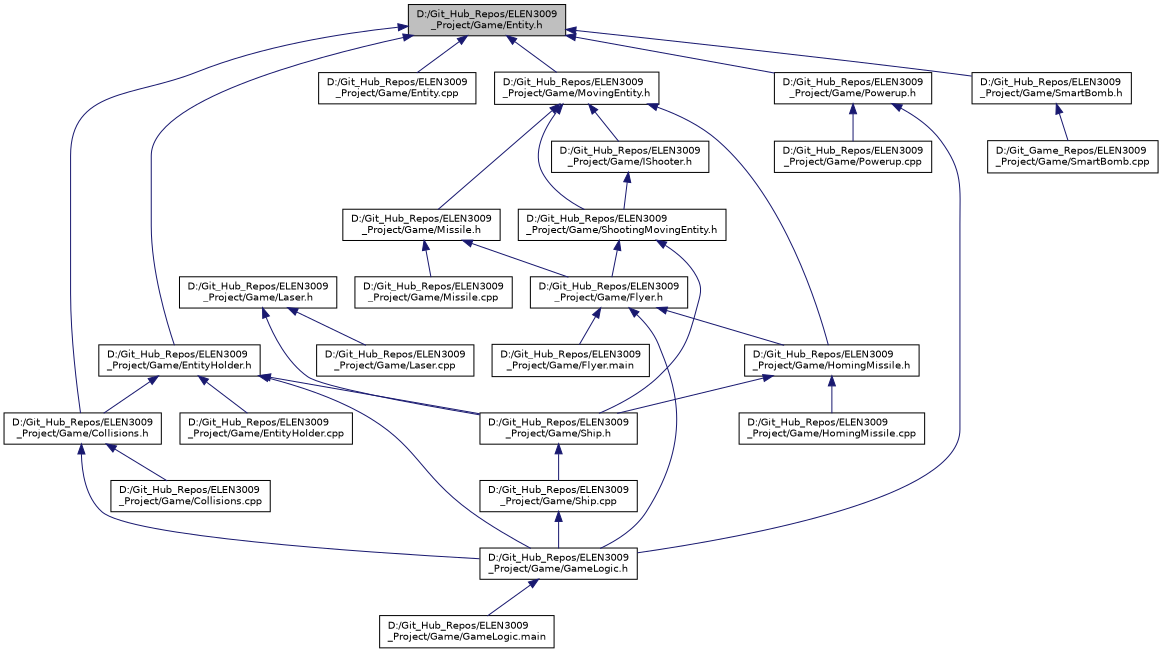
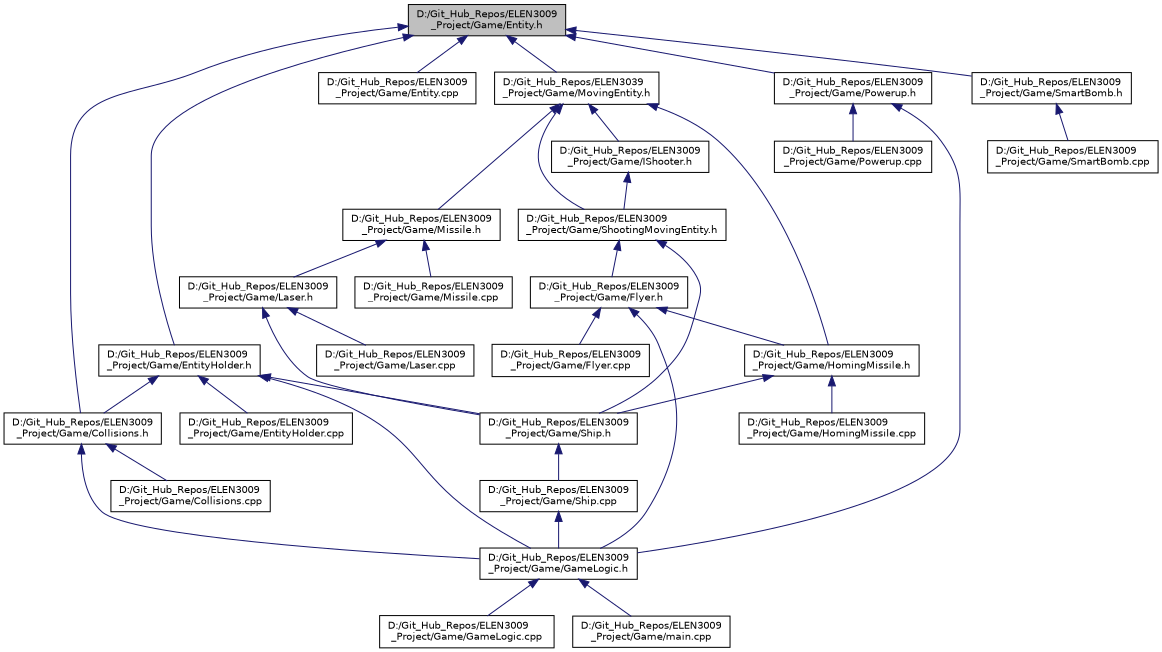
node "D:/Git_Hub_Repos/ELEN3009 _Project/Game/MovingEntity.h": label "D:/Git_Hub_Repos/ELEN3009 _Project/Game/MovingEntity.h" -> "D:/Git_Hub_Repos/ELEN3039 _Project/Game/MovingEntity.h"
node "D:/Git_Game_Repos/ELEN3009 _Project/Game/SmartBomb.cpp": label "D:/Git_Game_Repos/ELEN3009 _Project/Game/SmartBomb.cpp" -> "D:/Git_Hub_Repos/ELEN3009 _Project/Game/SmartBomb.cpp"
edge "D:/Git_Hub_Repos/ELEN3009 _Project/Game/Flyer.h" -> "D:/Git_Hub_Repos/ELEN3009 _Project/Game/Missile.h": now "D:/Git_Hub_Repos/ELEN3009 _Project/Game/Laser.h" -> "D:/Git_Hub_Repos/ELEN3009 _Project/Game/Missile.h"
node "D:/Git_Hub_Repos/ELEN3009 _Project/Game/Flyer.main": label "D:/Git_Hub_Repos/ELEN3009 _Project/Game/Flyer.main" -> "D:/Git_Hub_Repos/ELEN3009 _Project/Game/Flyer.cpp"
node "D:/Git_Hub_Repos/ELEN3009 _Project/Game/GameLogic.main": label "D:/Git_Hub_Repos/ELEN3009 _Project/Game/GameLogic.main" -> "D:/Git_Hub_Repos/ELEN3009 _Project/Game/GameLogic.cpp"
node "D:/Git_Hub_Repos/ELEN3009 _Project/Game/main.cpp": added
